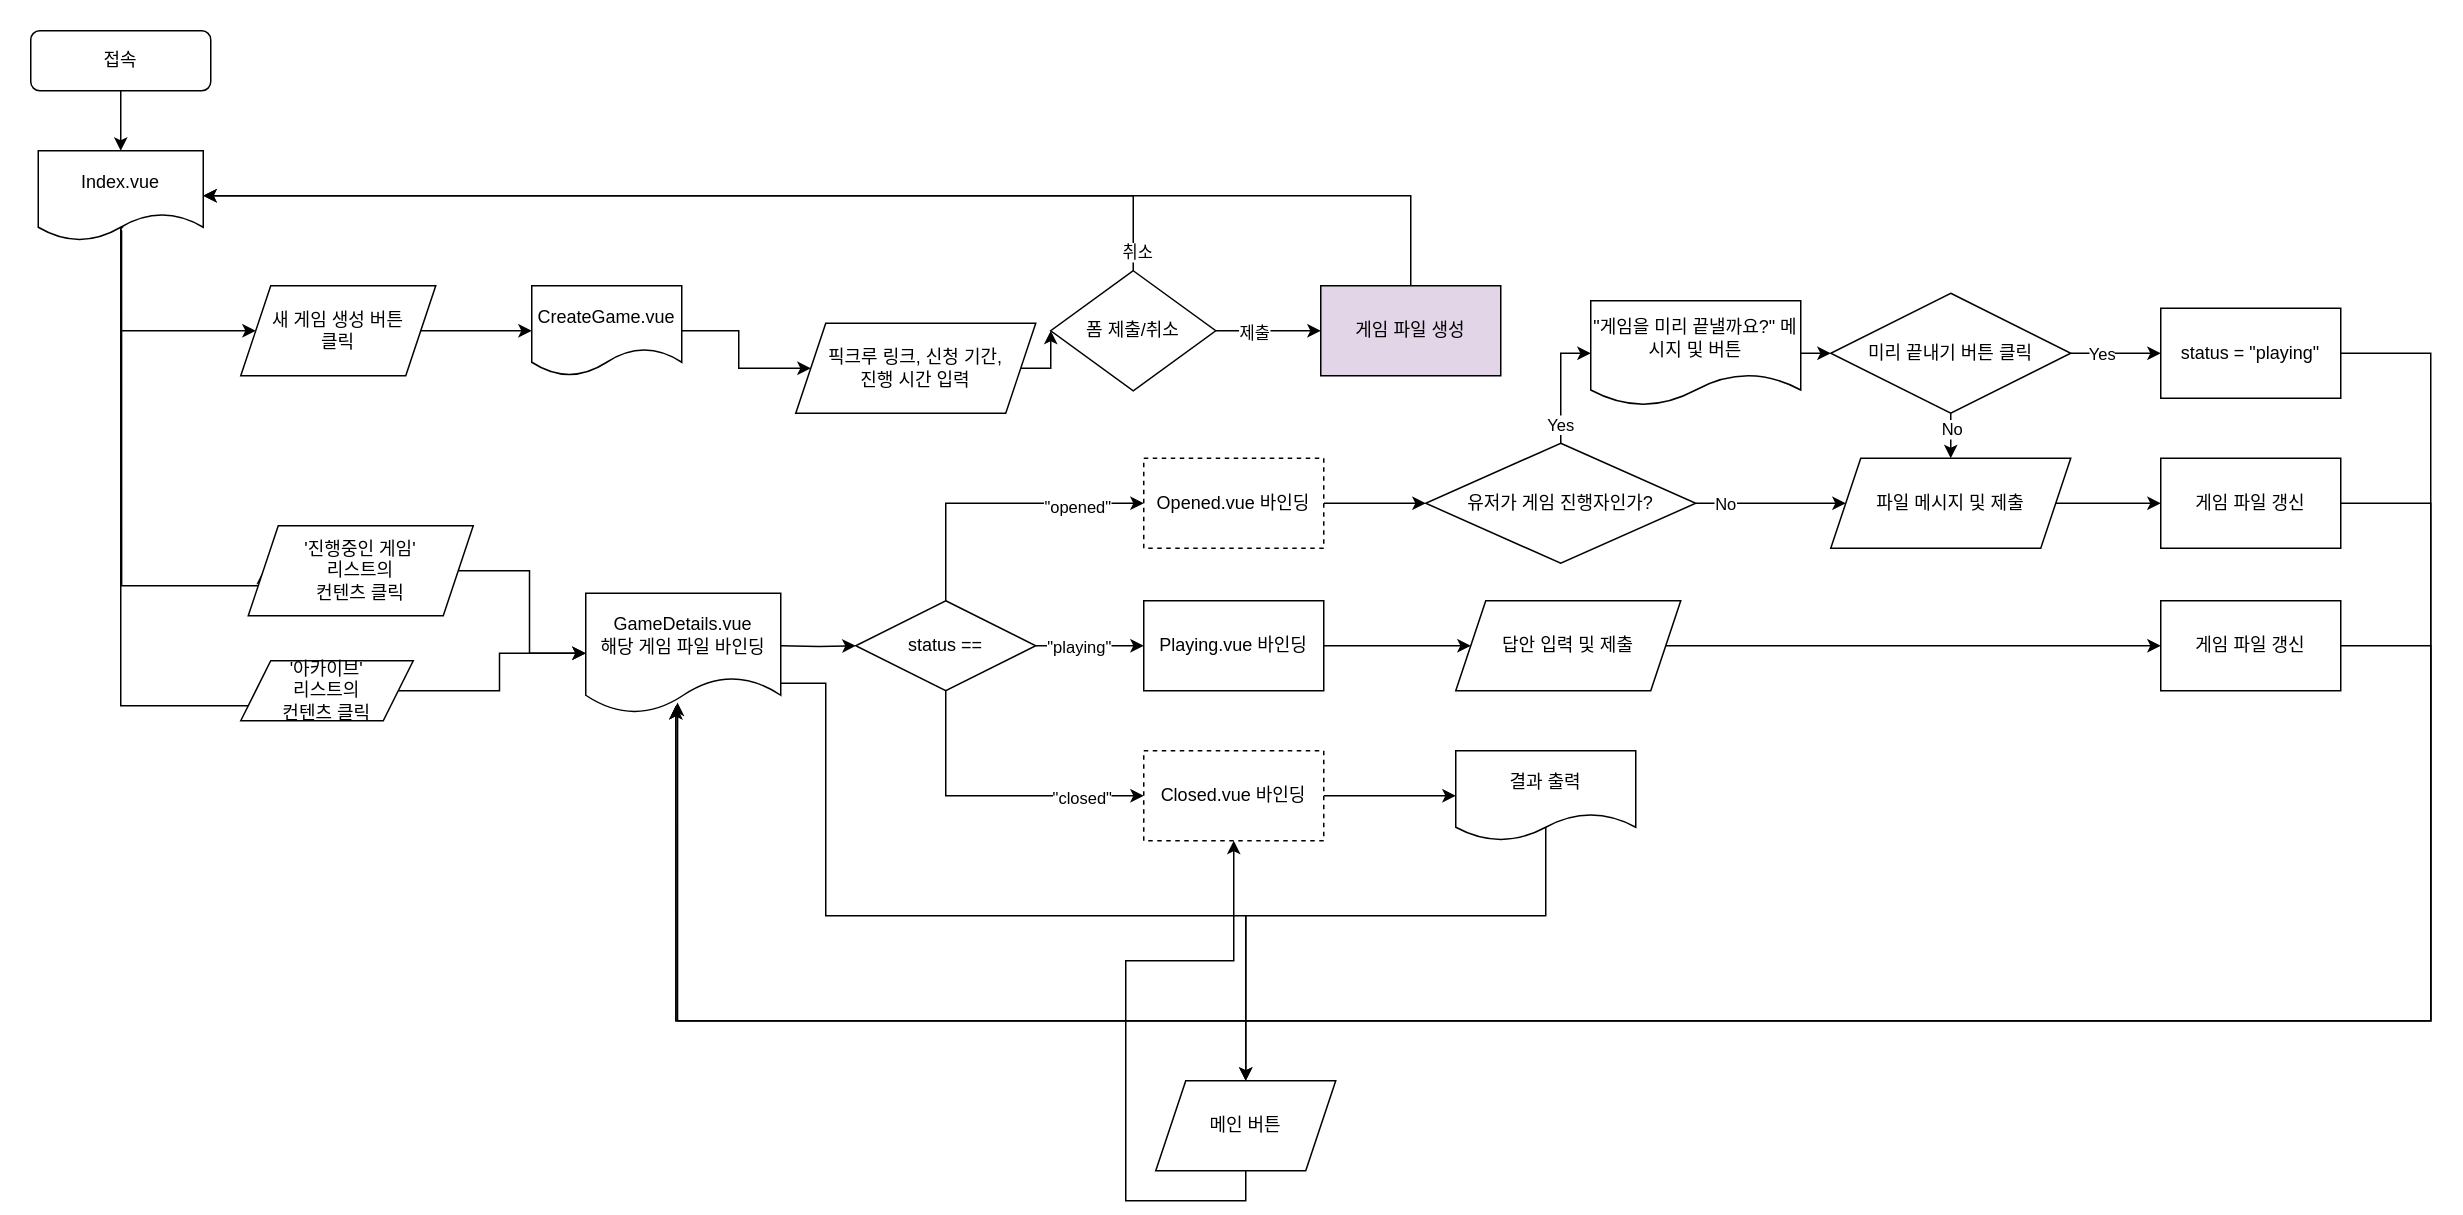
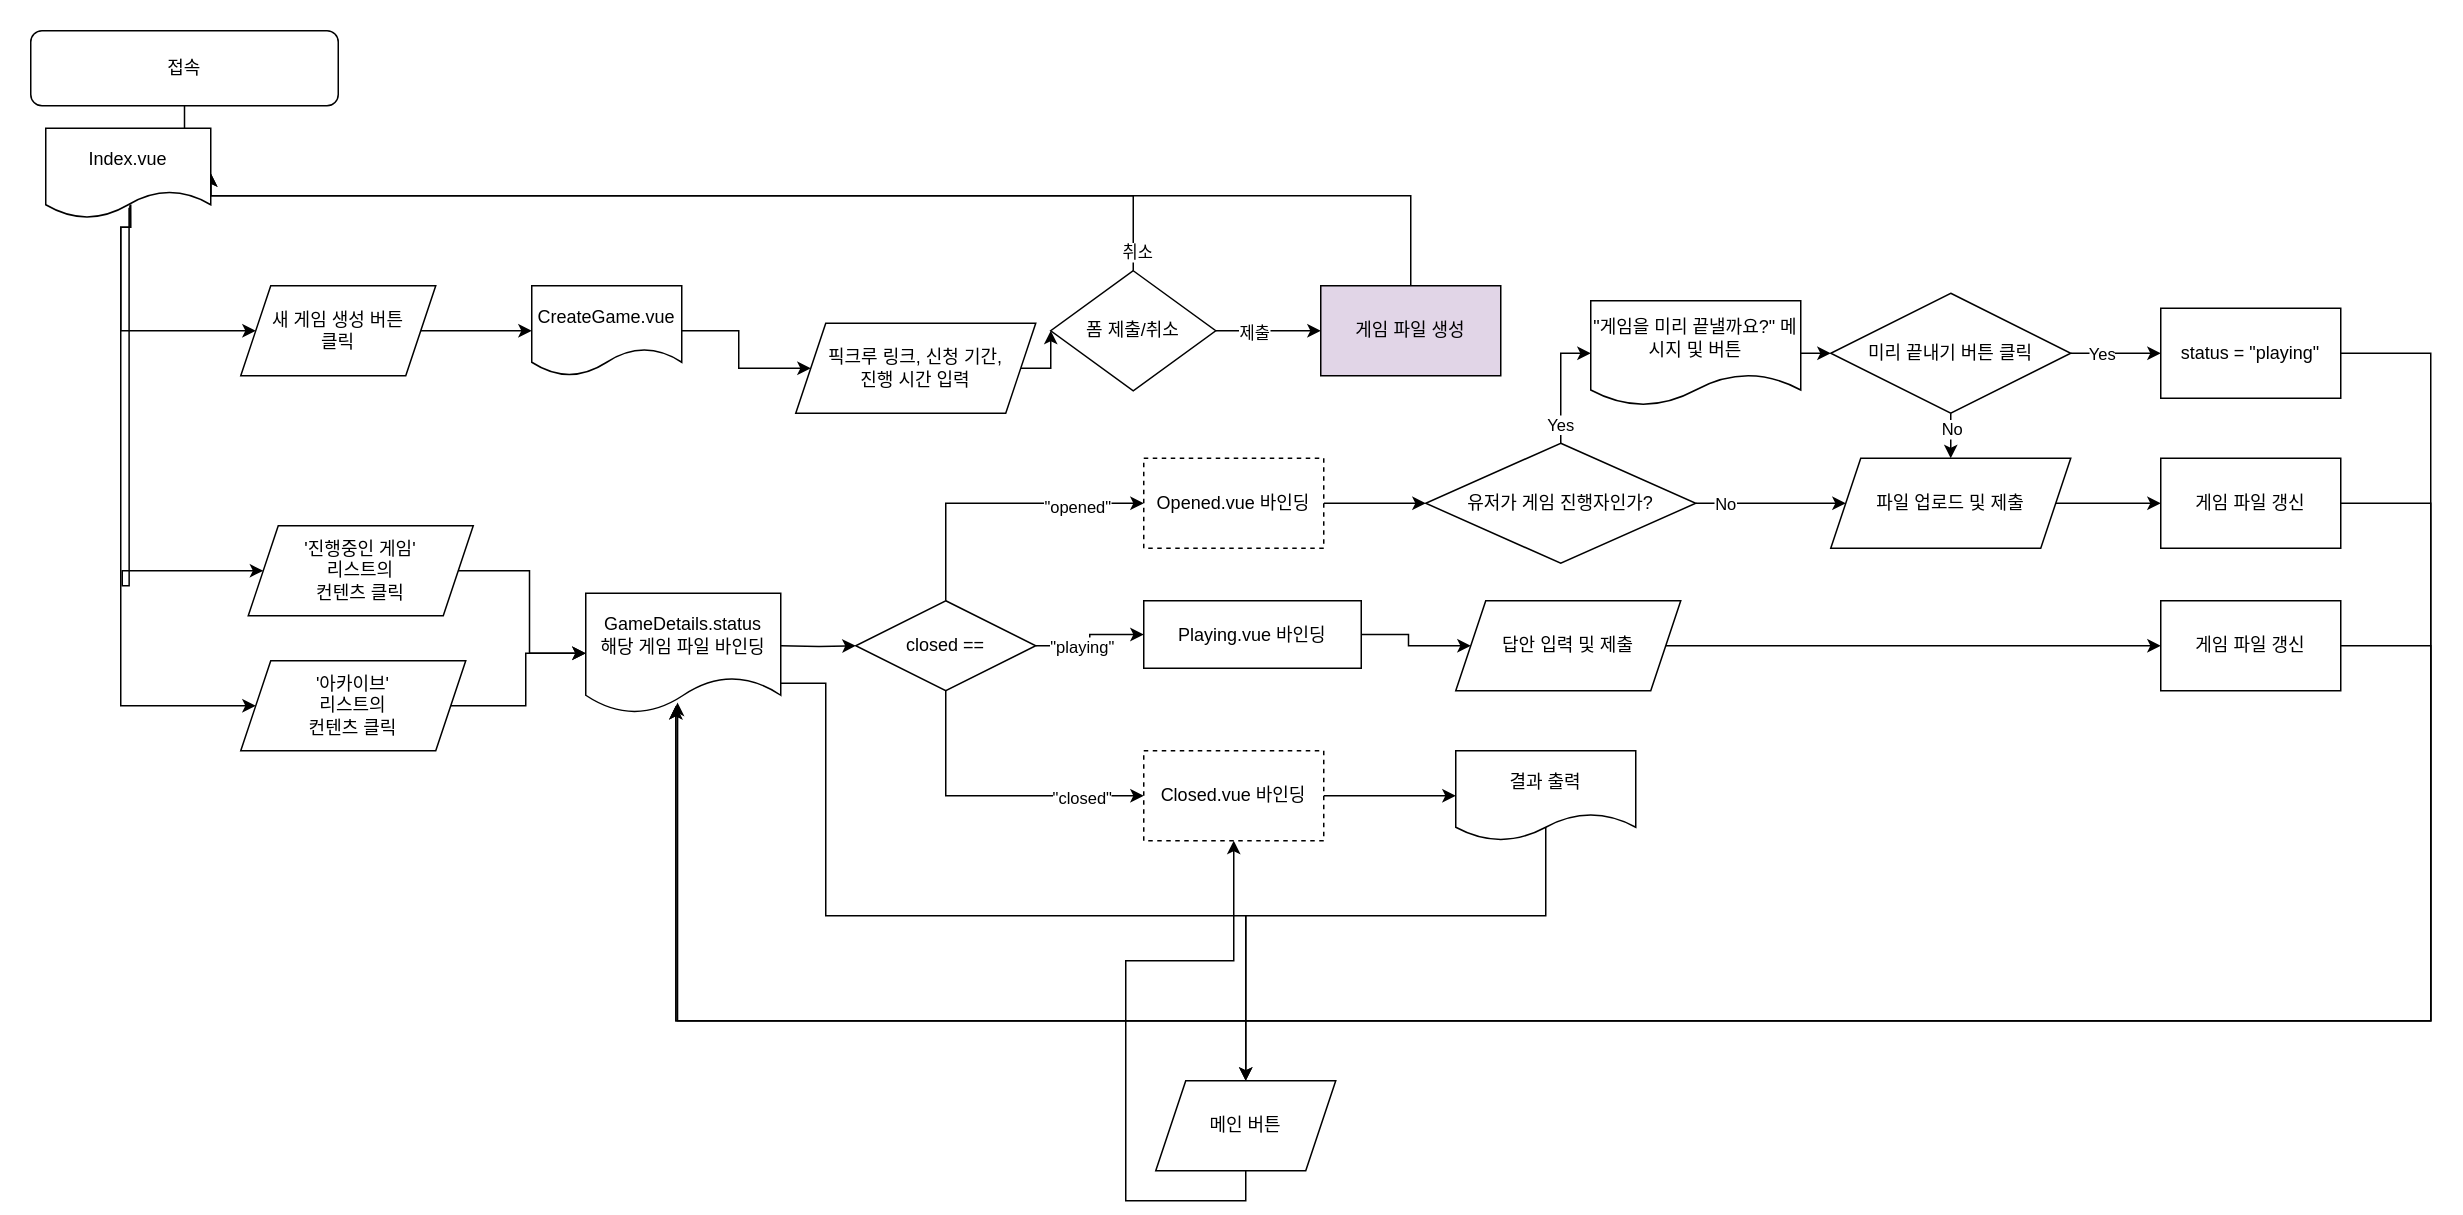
node "접속": size 180x60 -> 308x75
node "Index.vue": moved (121, 196) -> (128, 173)
node "파일 메시지 및 제출": label "파일 메시지 및 제출" -> "파일 업로드 및 제출"
node "GameDetails.vue 해당 게임 파일 바인딩": label "GameDetails.vue 해당 게임 파일 바인딩" -> "GameDetails.status 해당 게임 파일 바인딩"
node "status ==": label "status ==" -> "closed =="
node "Playing.vue 바인딩": size 180x90 -> 218x68
node "'아카이브' 리스트의 컨텐츠 클릭": size 173x60 -> 225x90
